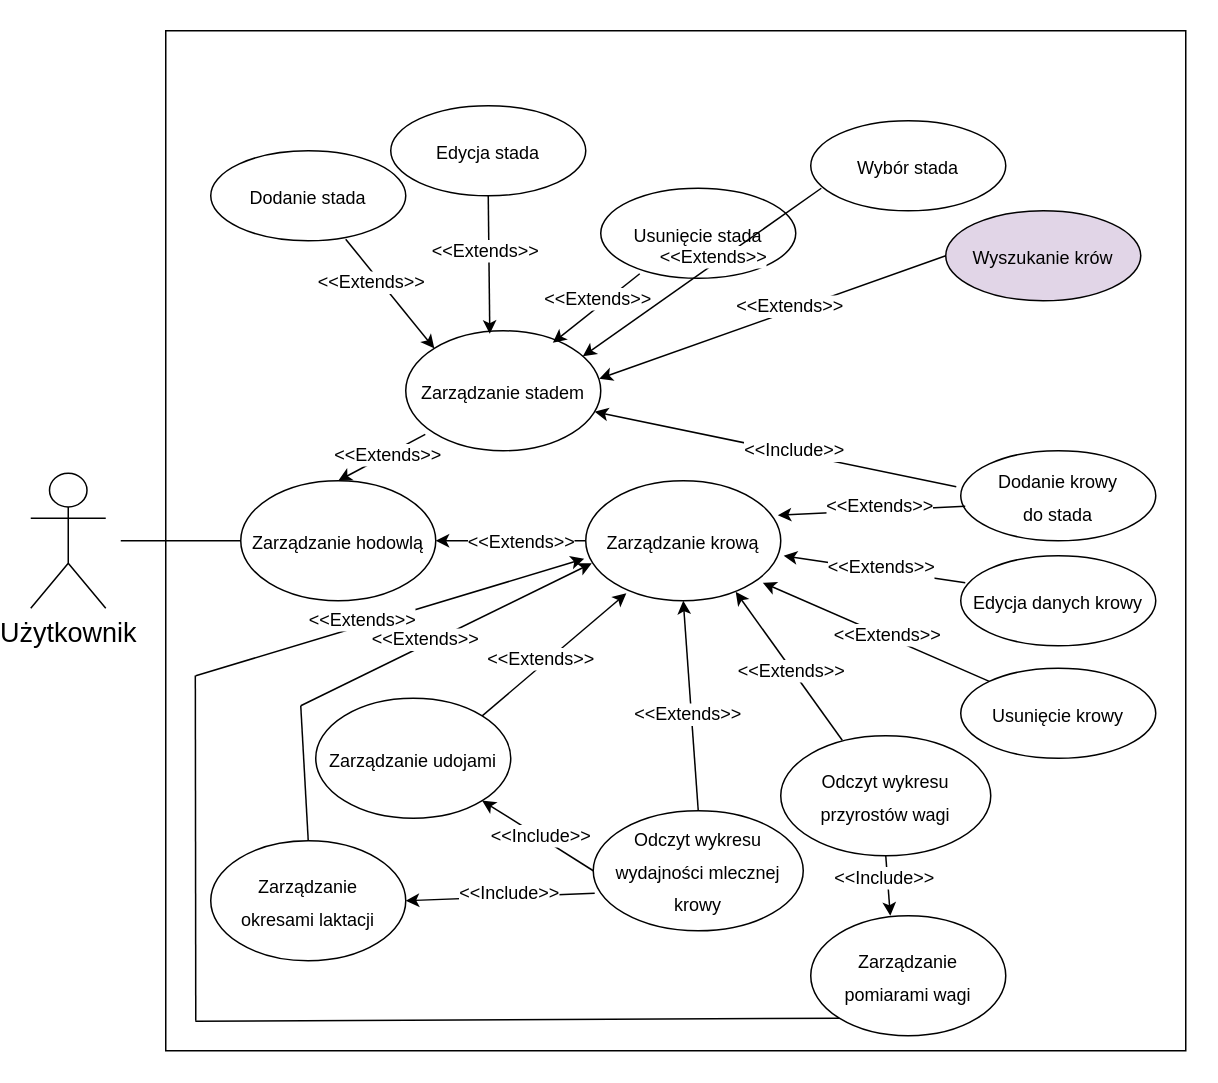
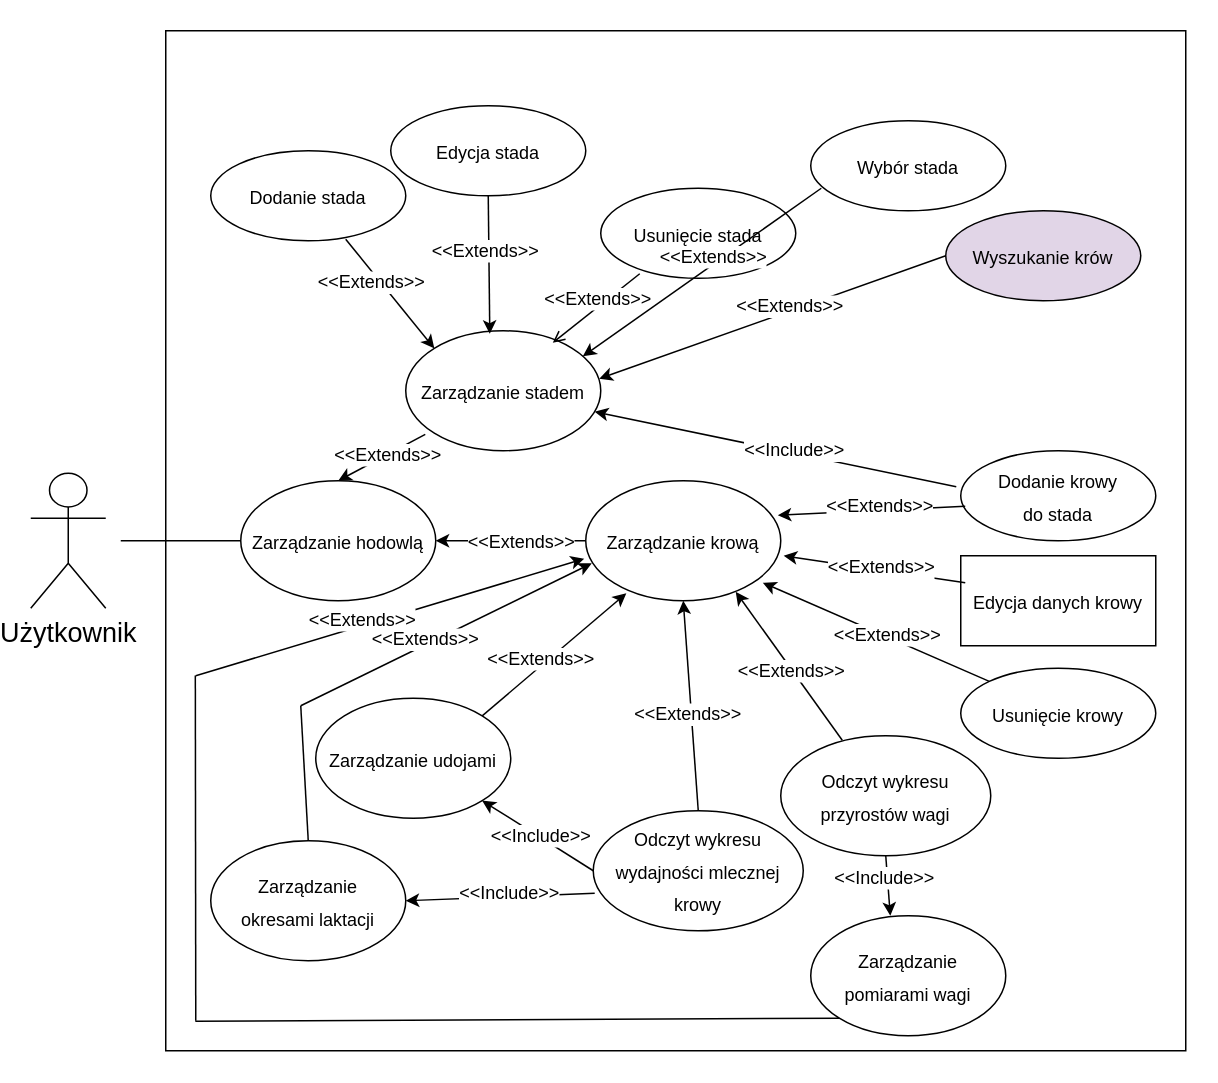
edge "Usunięcie stada" -> "Zarządzanie stadem": arrowhead classic -> open
node "Edycja danych krowy": shape ellipse -> rectangle
